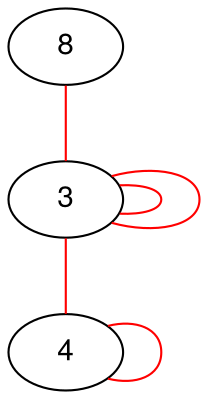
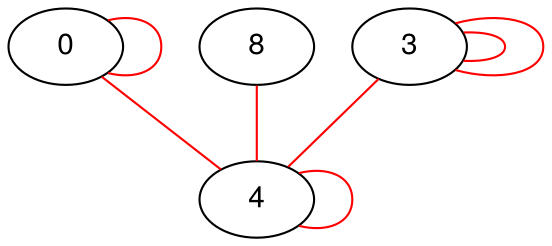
node "0": added
edge "8" -- "3": now "8" -- "4"
